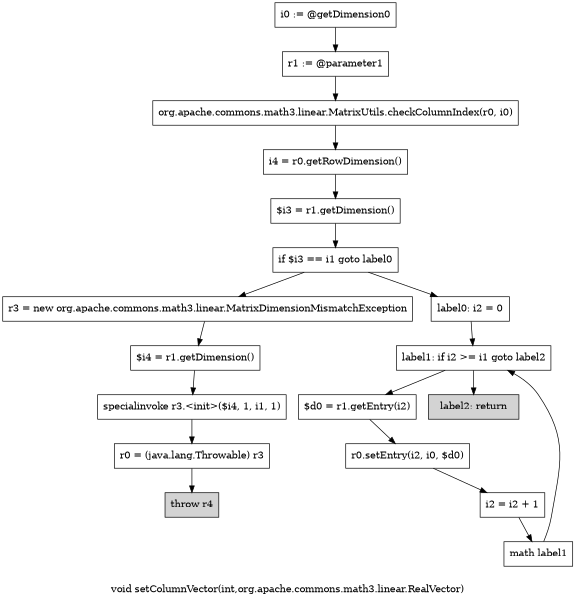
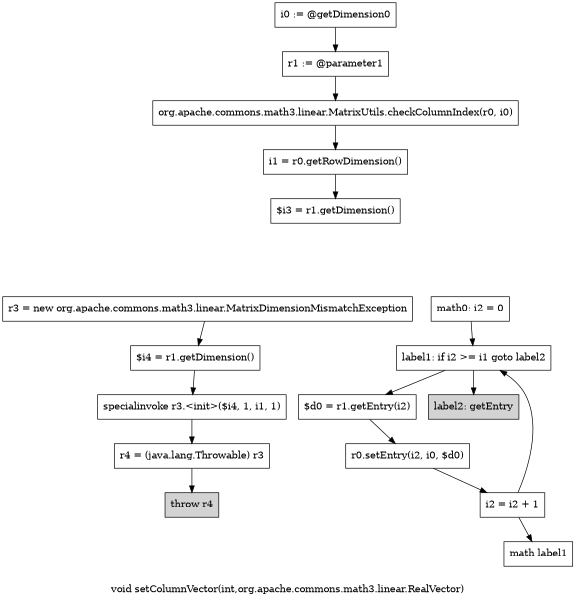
node "i4 = r0.getRowDimension()": label "i4 = r0.getRowDimension()" -> "i1 = r0.getRowDimension()"
node "if $i3 == i1 goto label0": removed
node "label0: i2 = 0": label "label0: i2 = 0" -> "math0: i2 = 0"
node "label2: return": label "label2: return" -> "label2: getEntry"
edge "math label1" -> "label1: if i2 >= i1 goto label2": now "i2 = i2 + 1" -> "label1: if i2 >= i1 goto label2"
node "r0 = (java.lang.Throwable) r3": label "r0 = (java.lang.Throwable) r3" -> "r4 = (java.lang.Throwable) r3"
